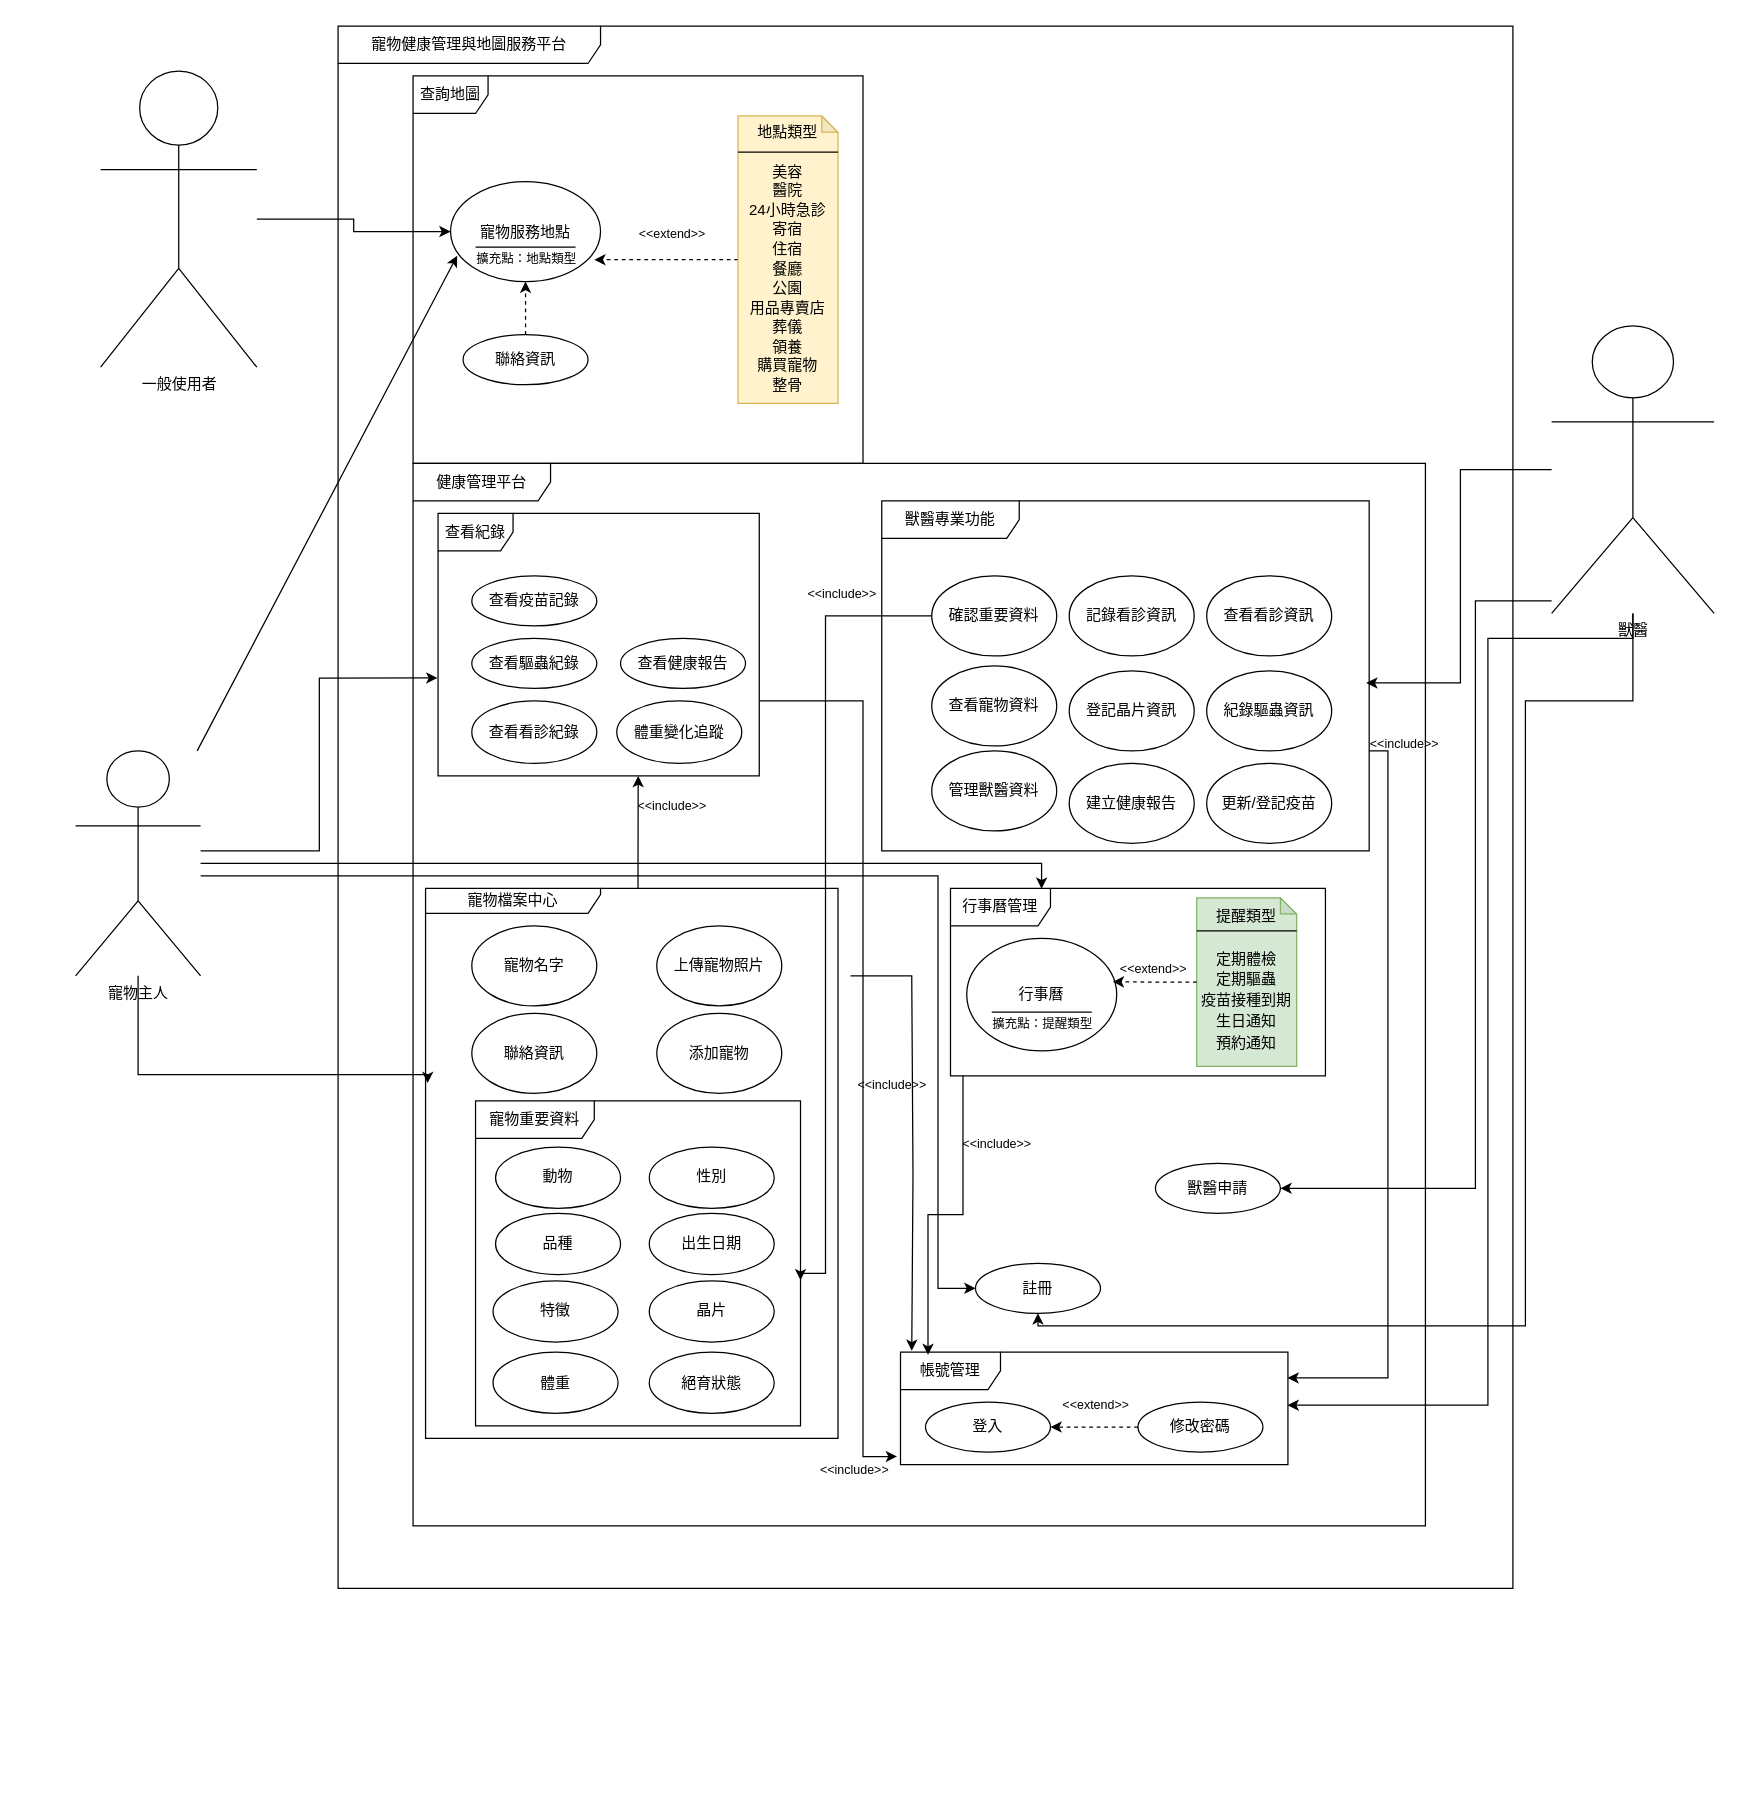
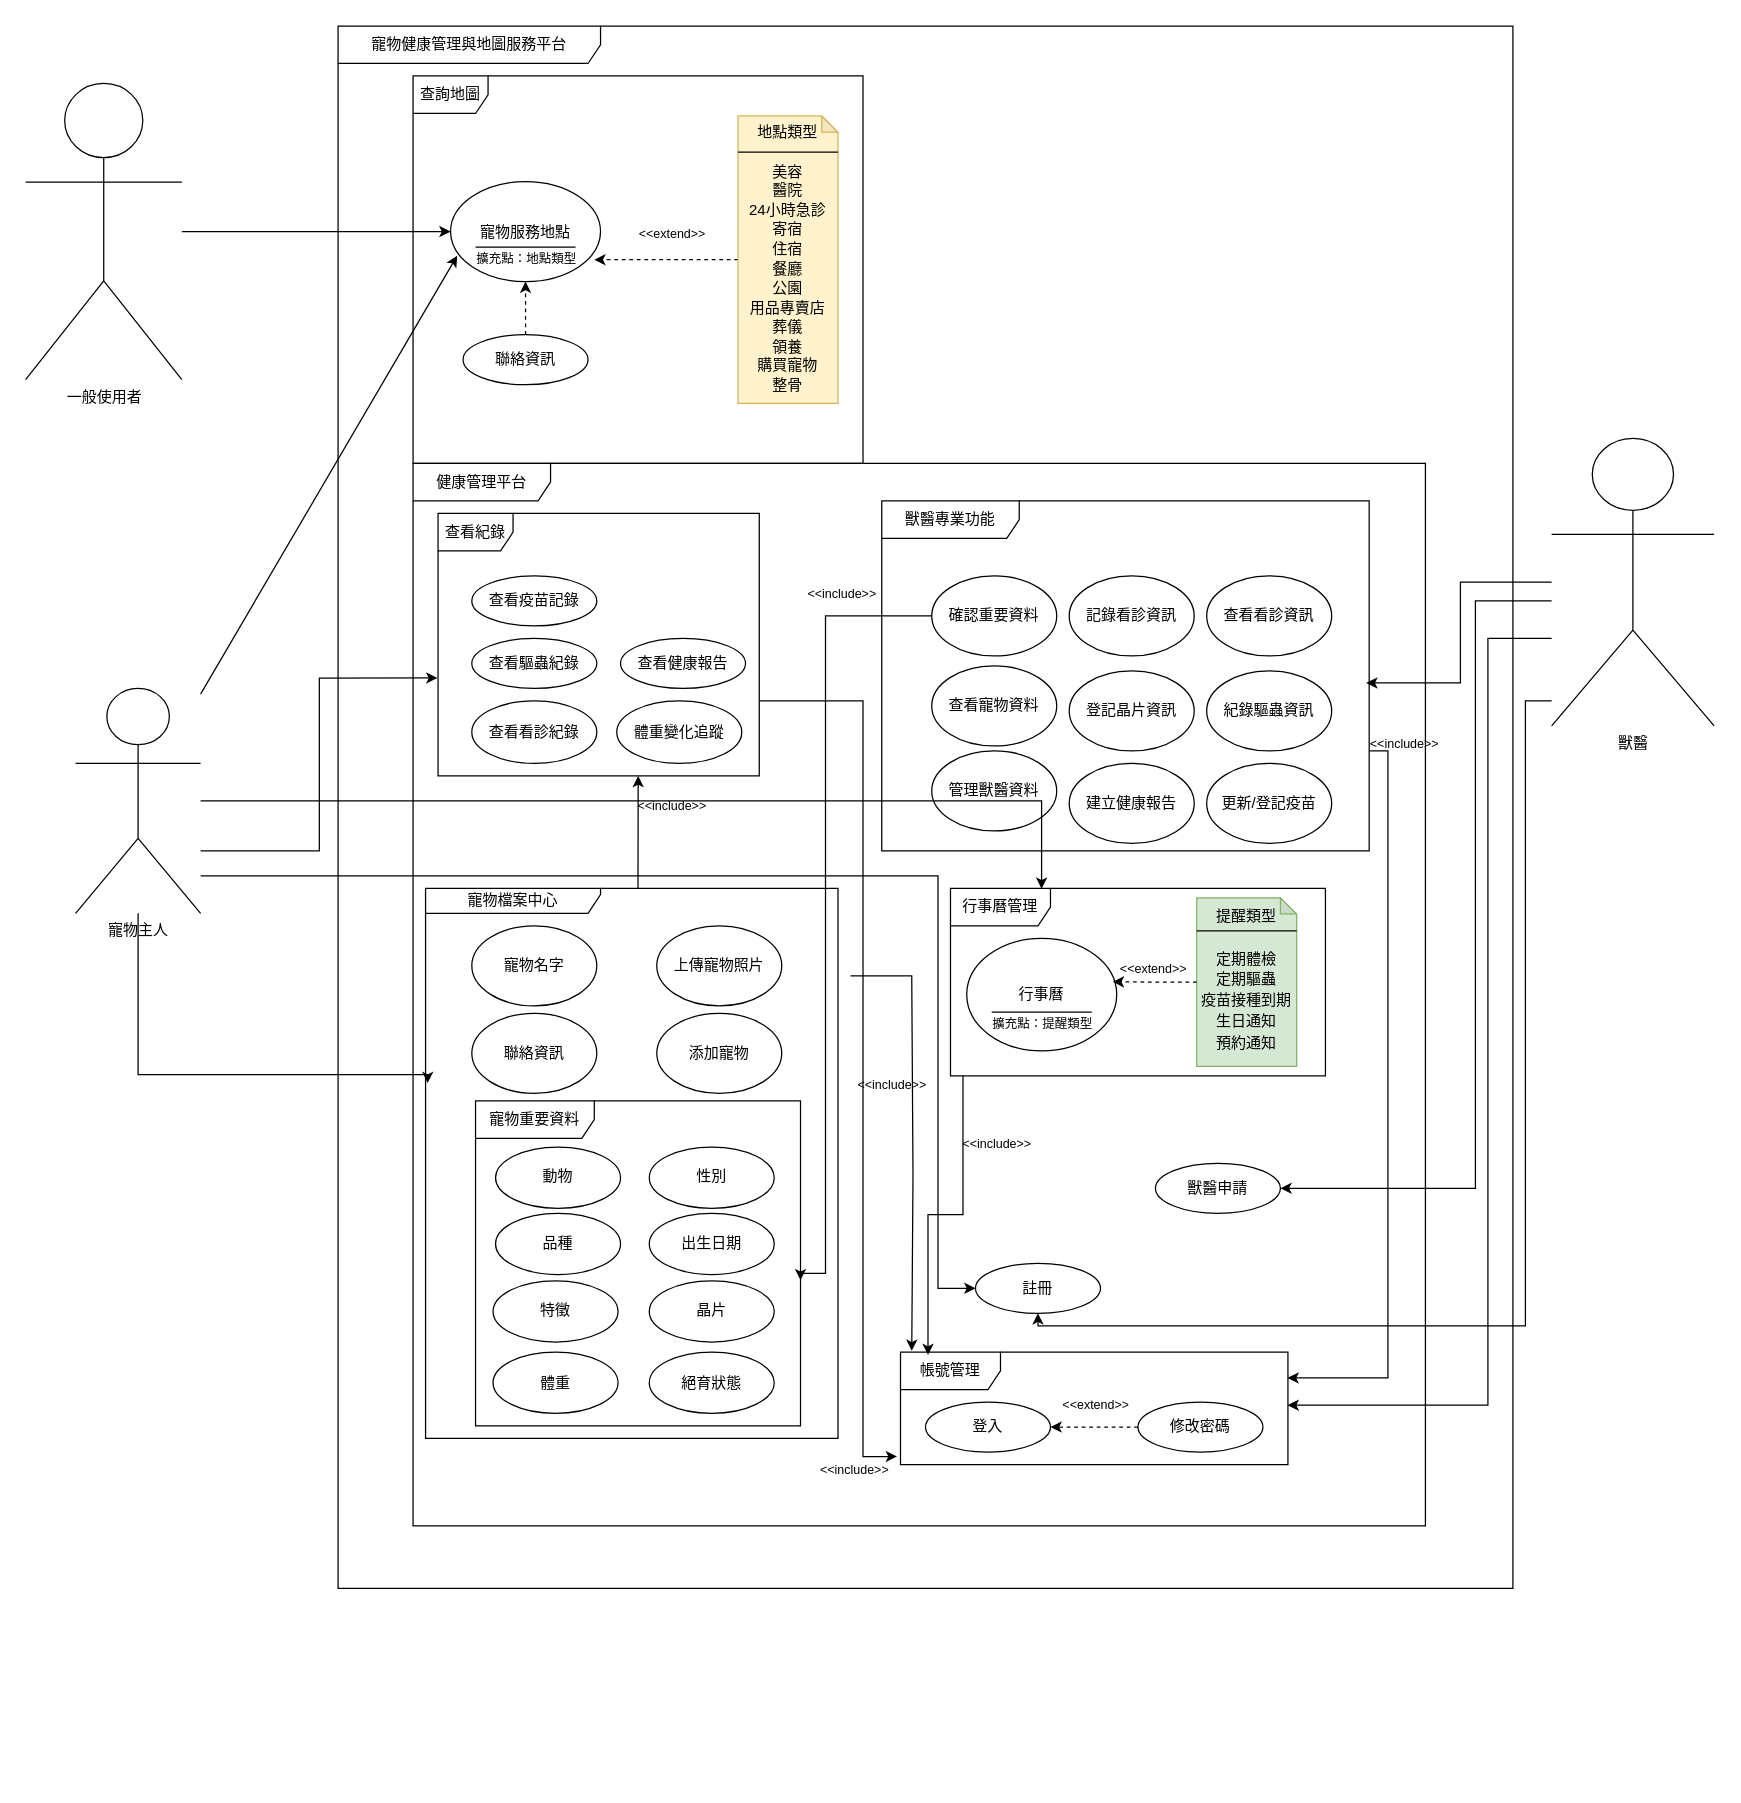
node "一般使用者": moved (179, 219) -> (104, 231)
node "獸醫": moved (1633, 469) -> (1633, 582)
node "寵物主人": moved (138, 863) -> (138, 801)
